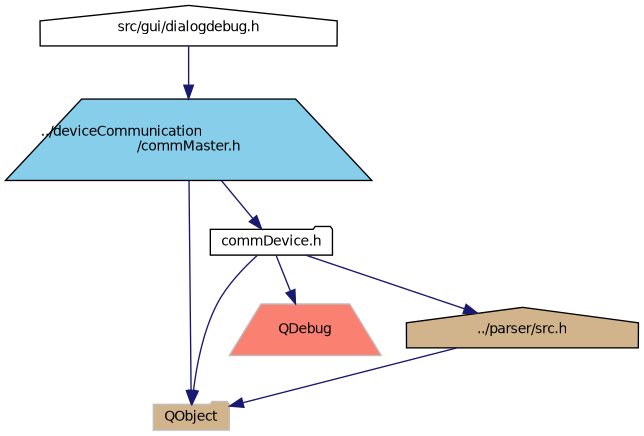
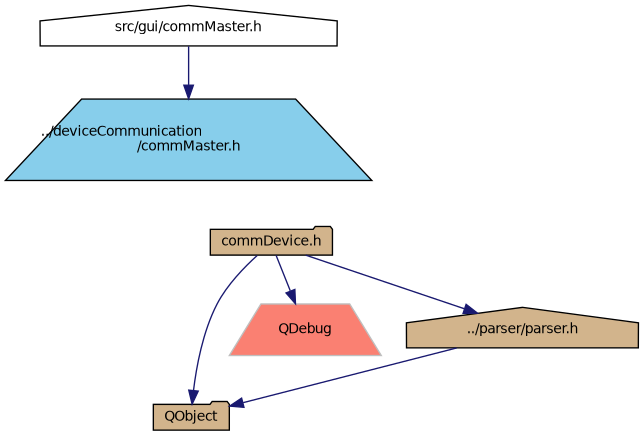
node "src/gui/dialogdebug.h": label "src/gui/dialogdebug.h" -> "src/gui/commMaster.h"
edge "../deviceCommunication /commMaster.h" -> "commDevice.h": removed
node "commDevice.h": fillcolor white -> tan
edge "../deviceCommunication /commMaster.h" -> "QObject": removed
node "../parser/src.h": label "../parser/src.h" -> "../parser/parser.h"
node "QObject": color grey75 -> black
